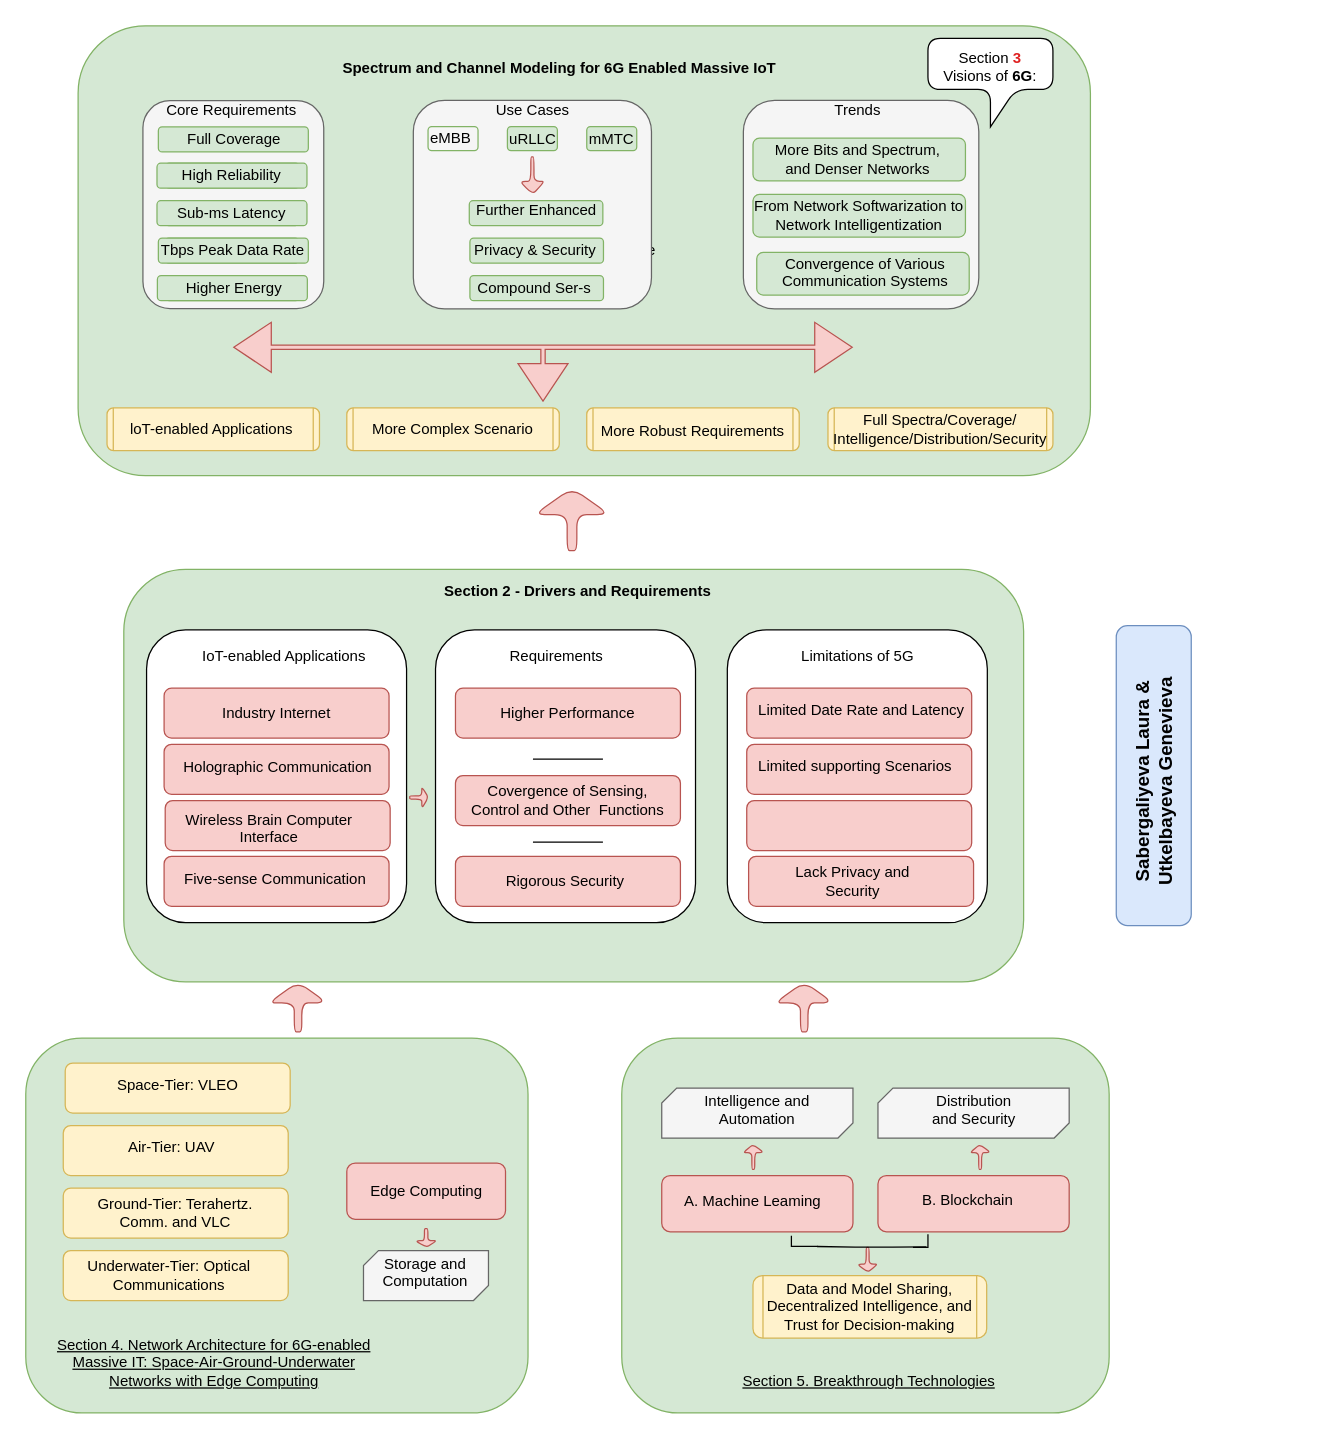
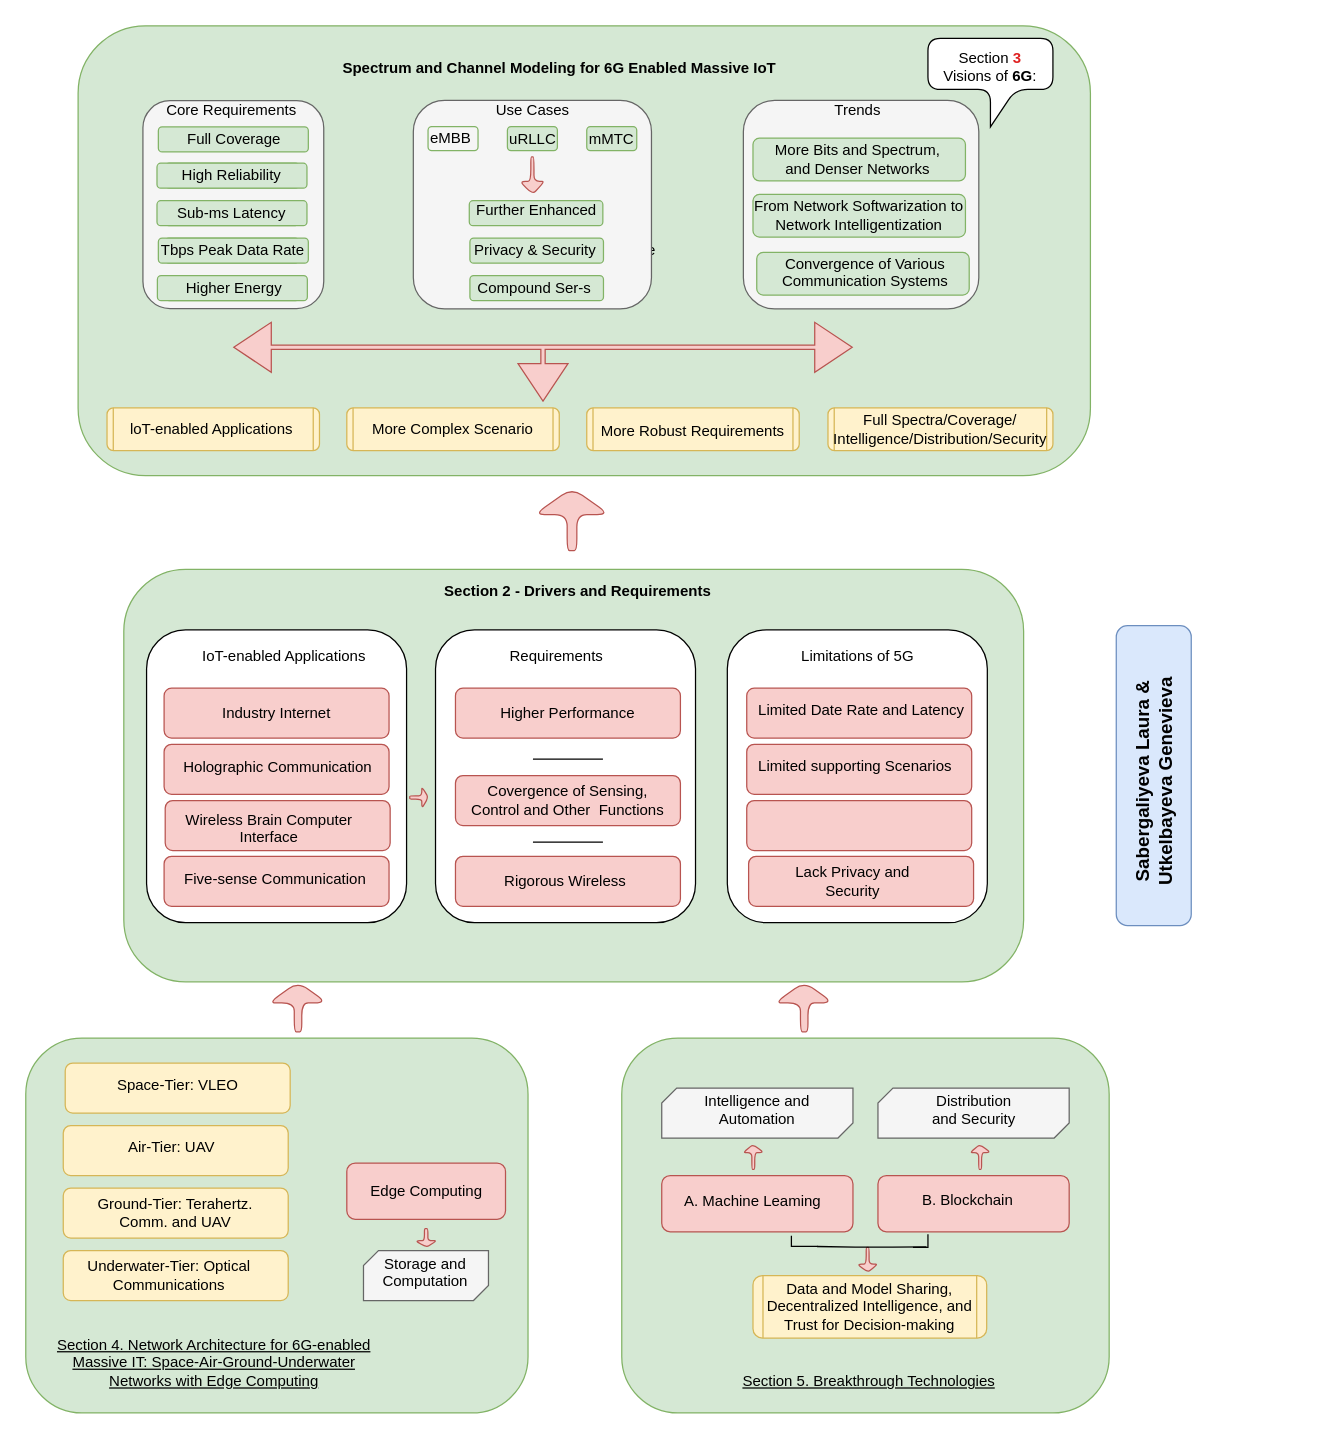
node "Rigorous Security": label "Rigorous Security" -> "Rigorous Wireless"
node "Ground-Tier: Terahertz. Comm. and VLC": label "Ground-Tier: Terahertz. Comm. and VLC" -> "Ground-Tier: Terahertz. Comm. and UAV"
